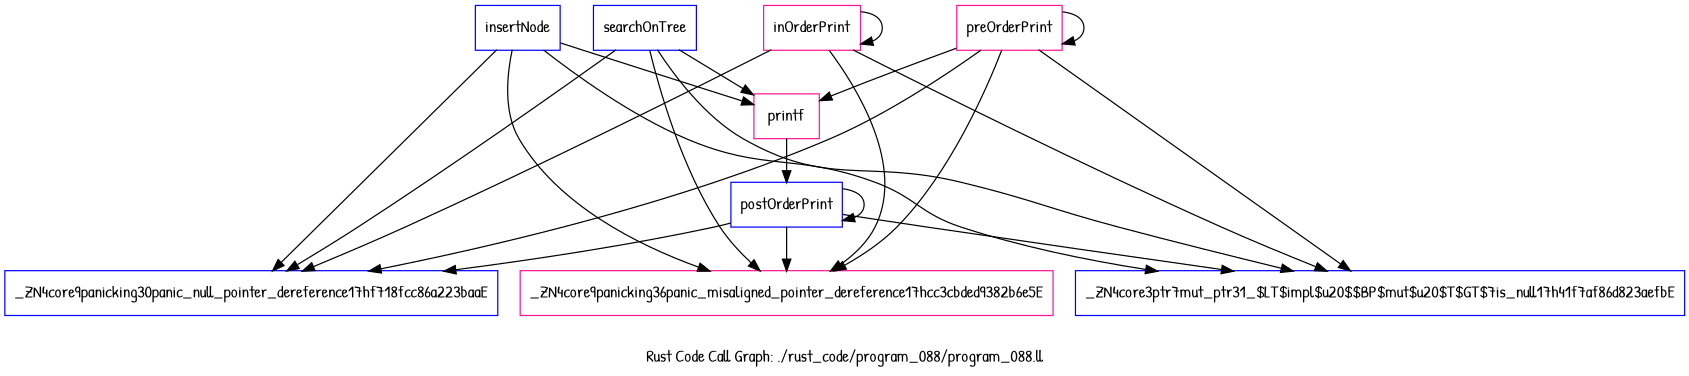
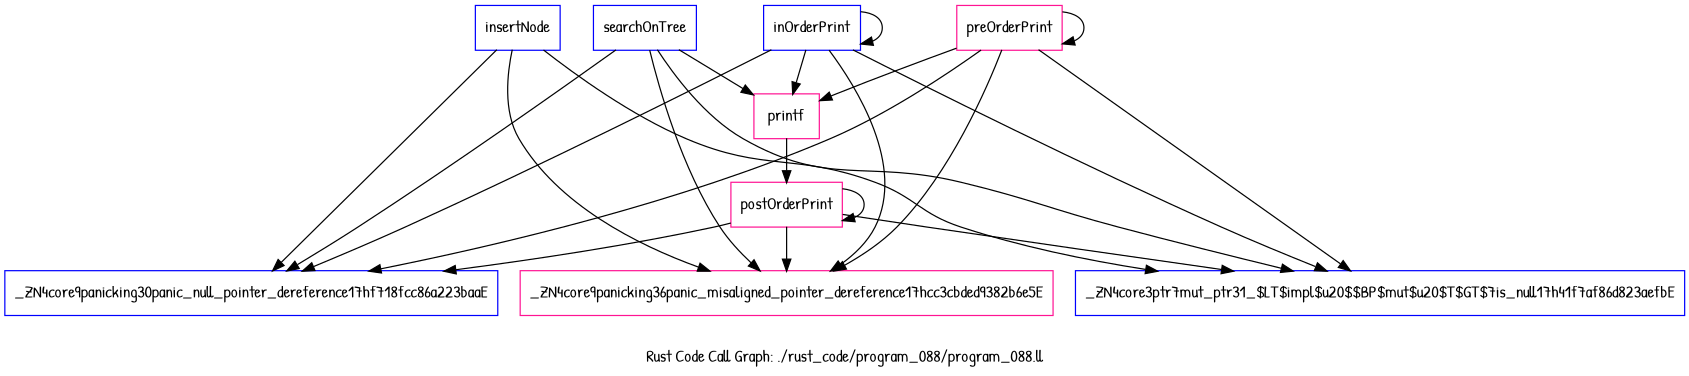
node "inOrderPrint": color deeppink -> blue
edge "insertNode" -> "printf": now "inOrderPrint" -> "printf"
node "postOrderPrint": color blue -> deeppink
